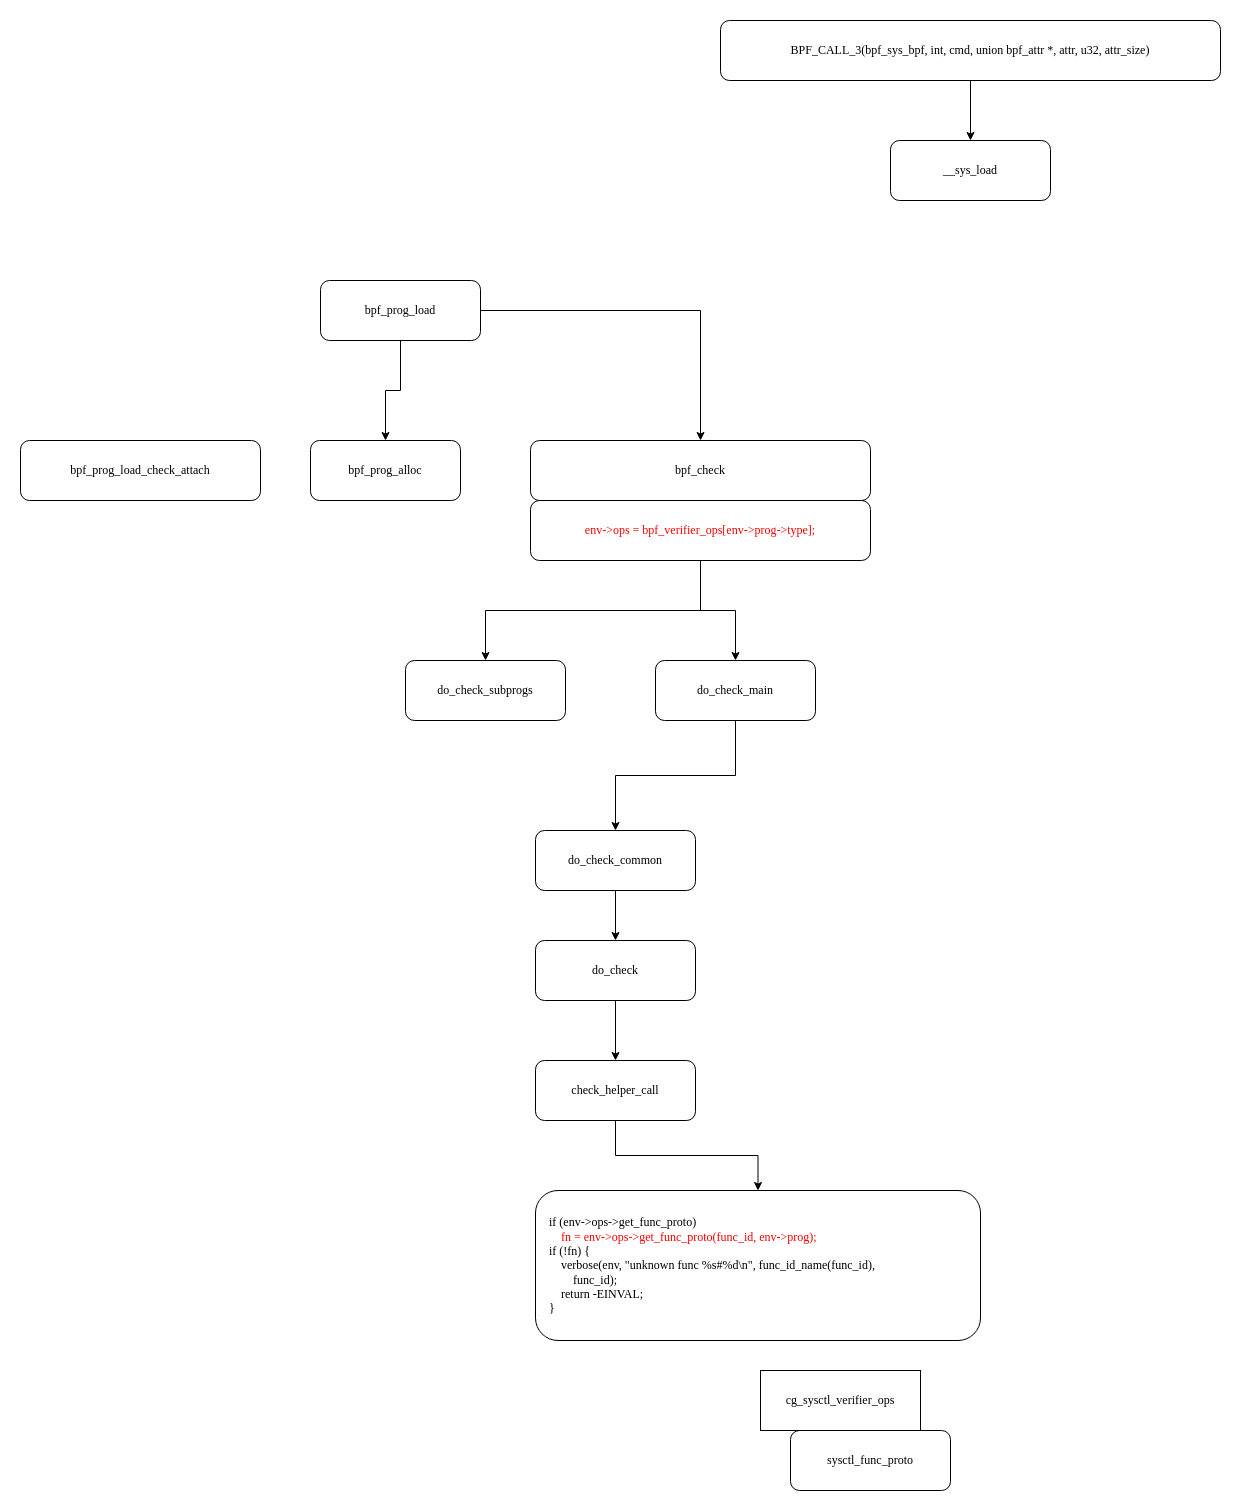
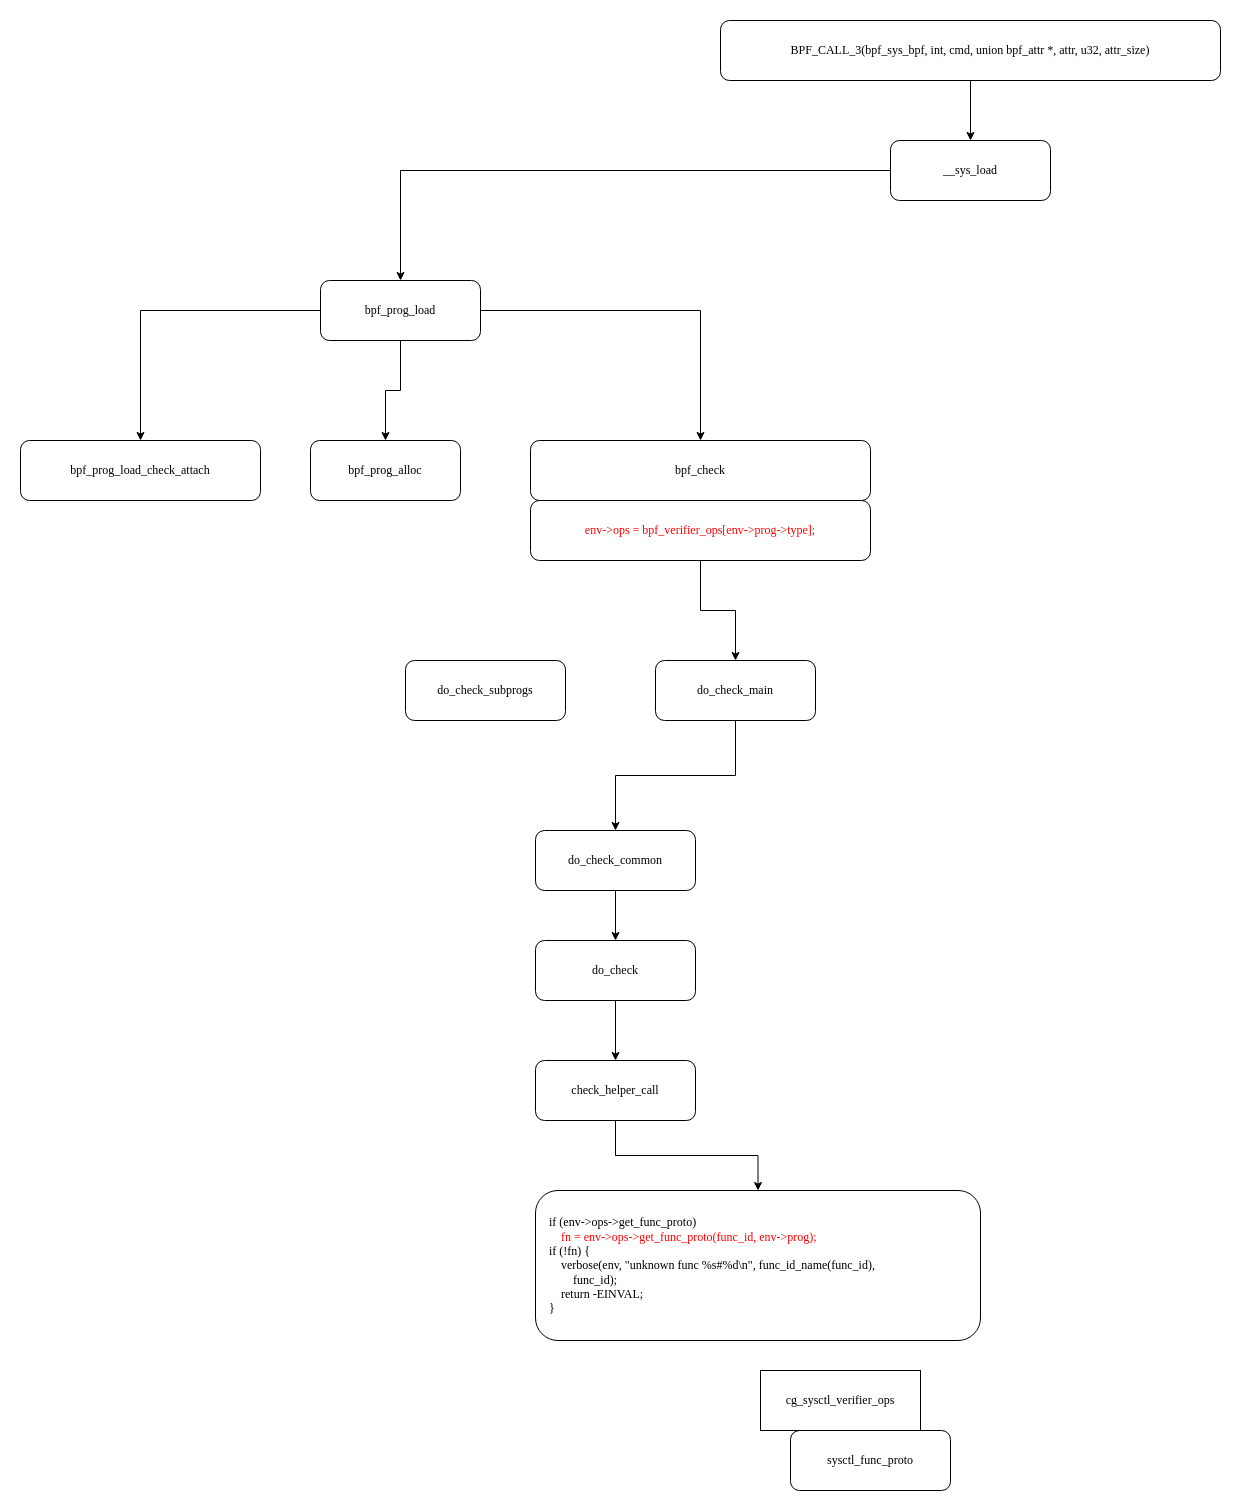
edge "__sys_load" -> "bpf_prog_load": added
edge "bpf_prog_load" -> "bpf_prog_load_check_attach": added
edge "env->ops = bpf_verifier_ops[env->prog->type];" -> "do_check_subprogs": removed
